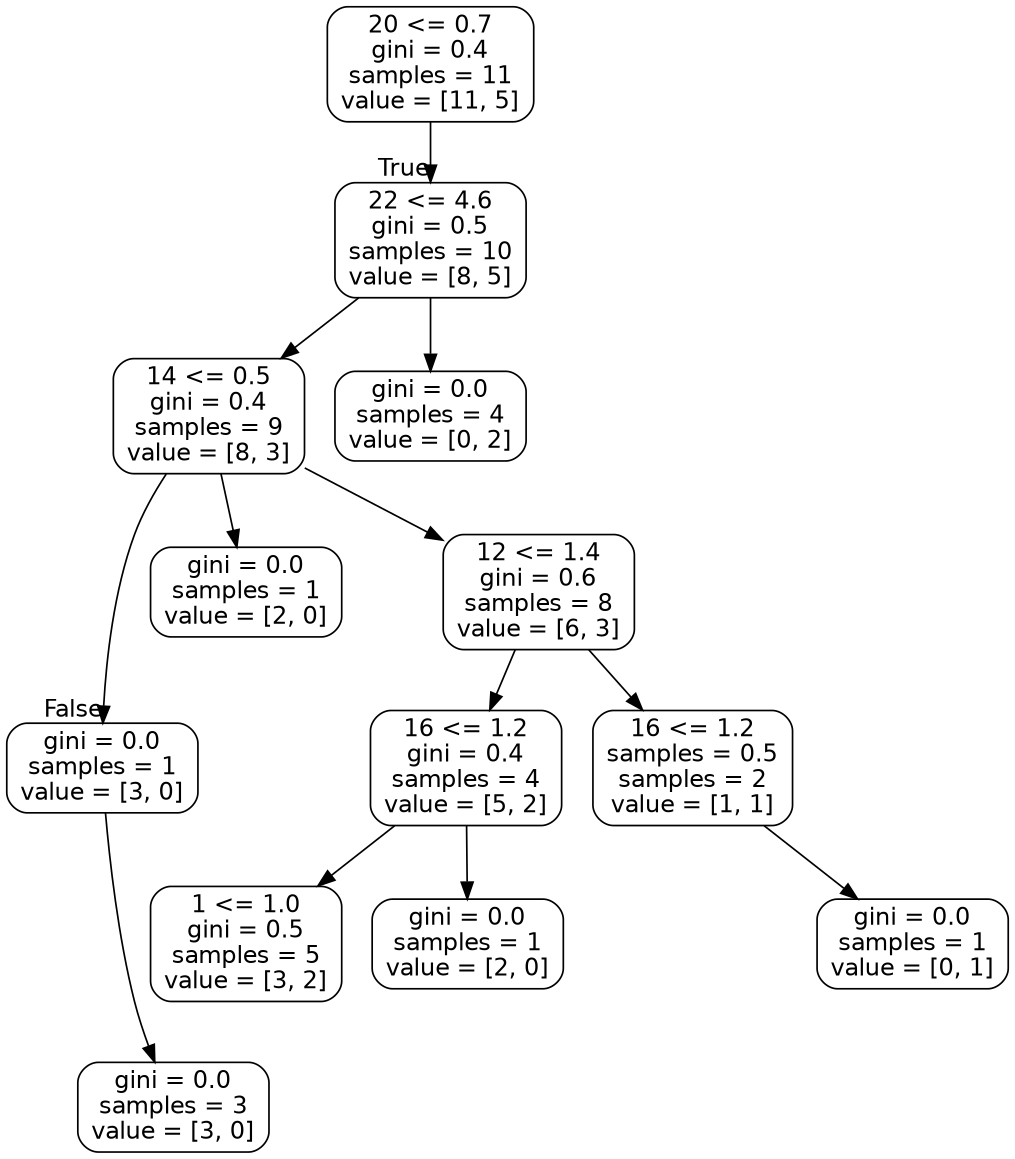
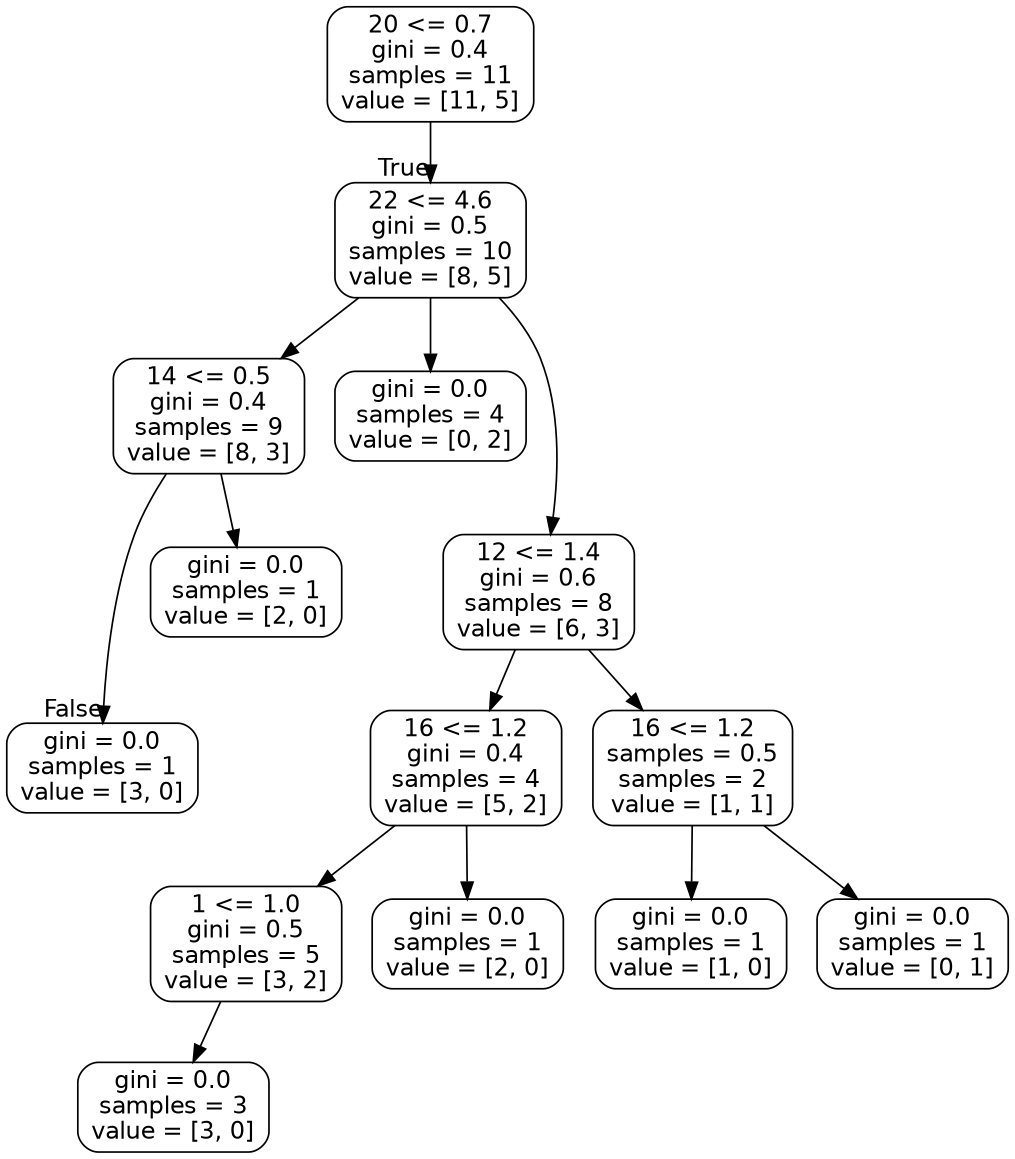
edge "14 <= 0.5 gini = 0.4 samples = 9 value = [8, 3]" -> "12 <= 1.4 gini = 0.6 samples = 8 value = [6, 3]": now "22 <= 4.6 gini = 0.5 samples = 10 value = [8, 5]" -> "12 <= 1.4 gini = 0.6 samples = 8 value = [6, 3]"
edge "gini = 0.0 samples = 1 value = [3, 0]" -> "gini = 0.0 samples = 3 value = [3, 0]": now "1 <= 1.0 gini = 0.5 samples = 5 value = [3, 2]" -> "gini = 0.0 samples = 3 value = [3, 0]"
node "gini = 0.0 samples = 1 value = [1, 0]": added
